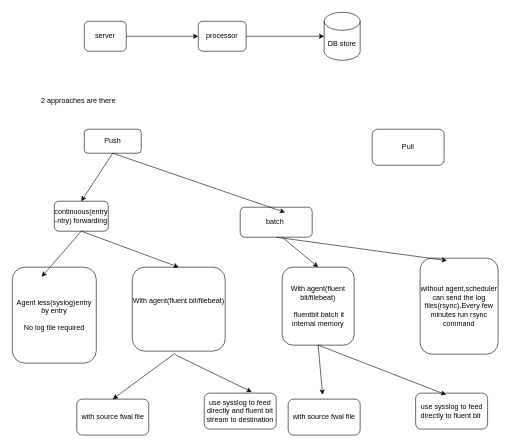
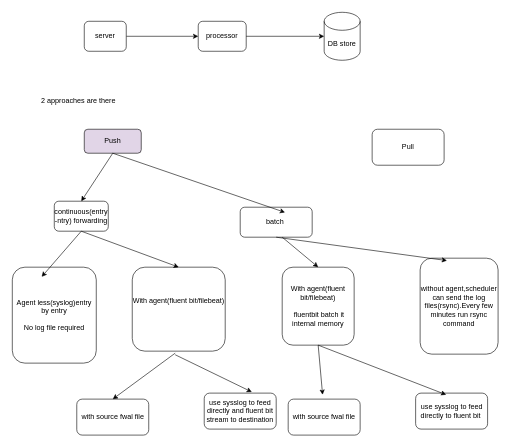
node "Push": fillcolor #ffffff -> #e1d5e7
